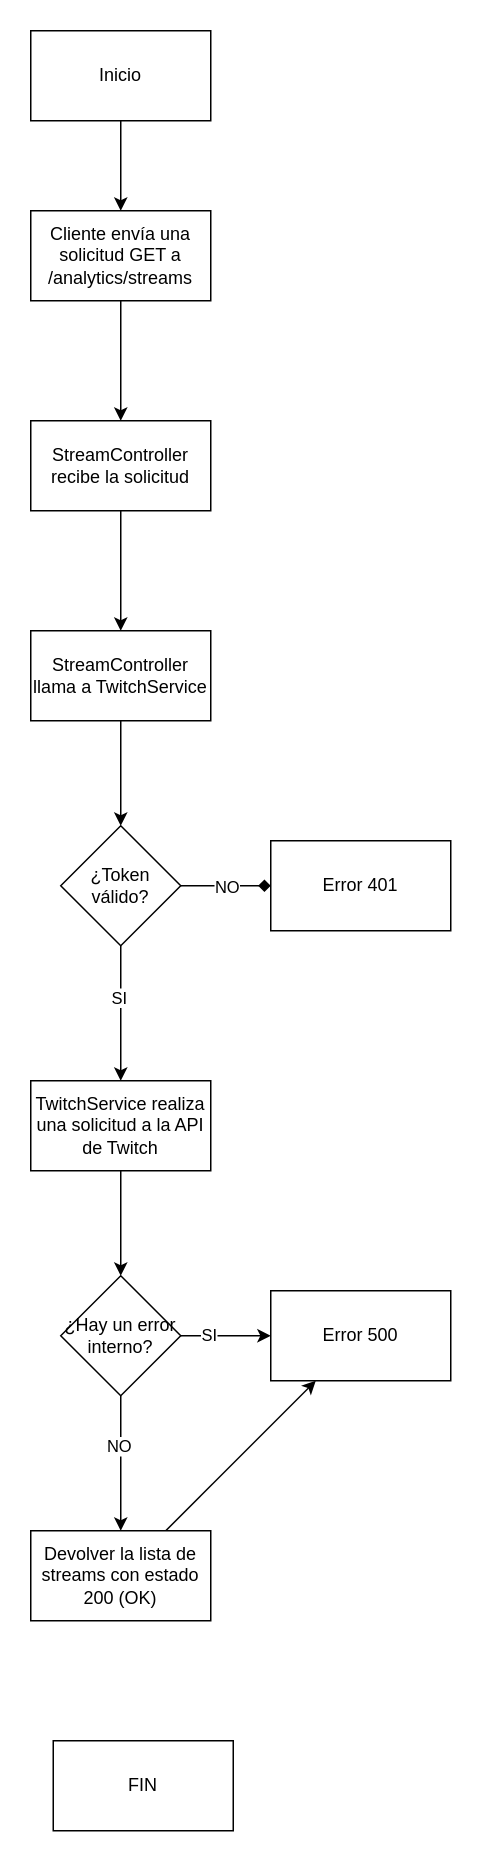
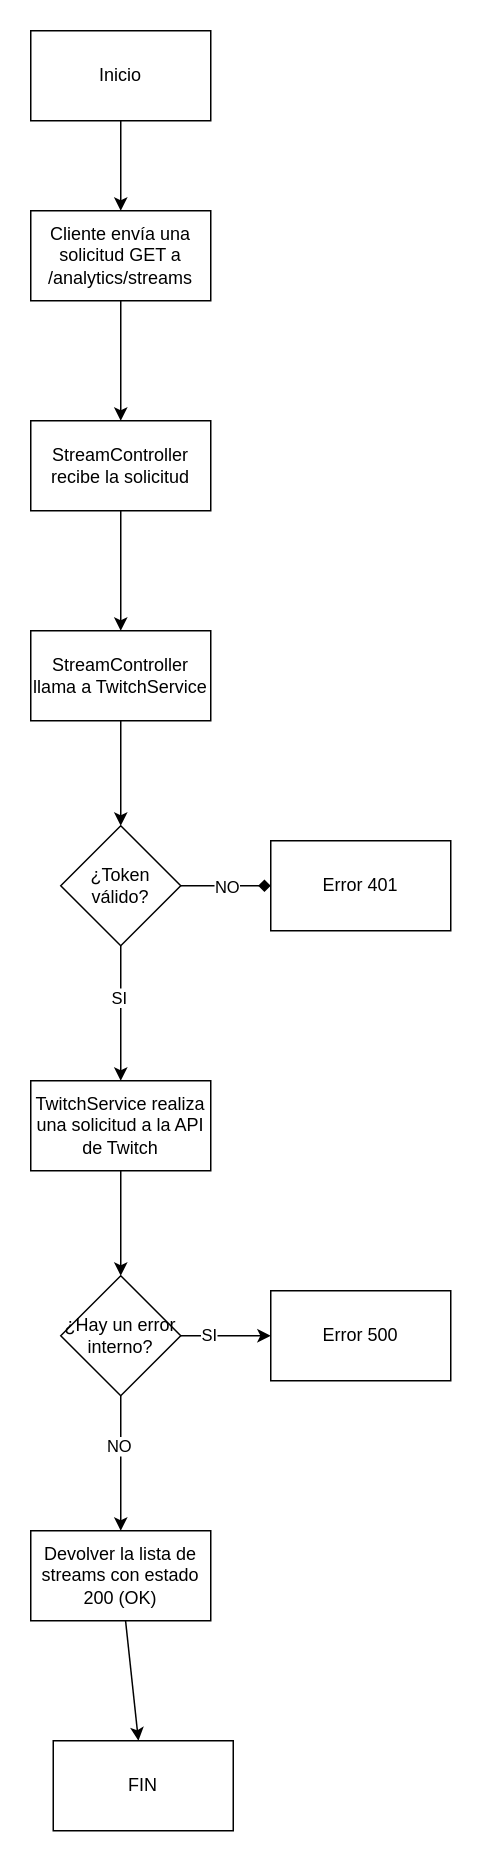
edge "Devolver la lista de streams con estado 200 (OK)" -> "Error 500": now "Devolver la lista de streams con estado 200 (OK)" -> "FIN"
